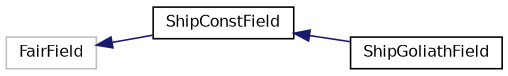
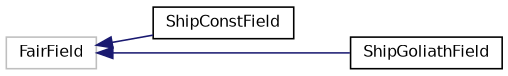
edge "ShipGoliathField" -> "ShipConstField": now "ShipGoliathField" -> "FairField"
